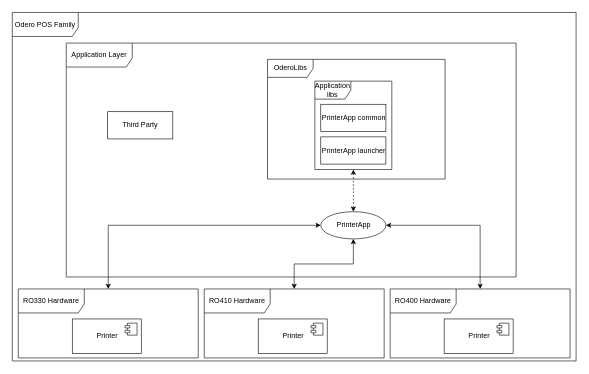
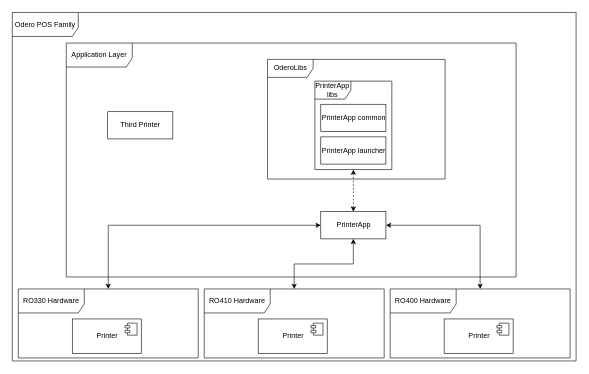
node "Application libs": label "Application libs" -> "PrinterApp libs"
node "Third Party": label "Third Party" -> "Third Printer"
node "PrinterApp": shape ellipse -> rectangle
